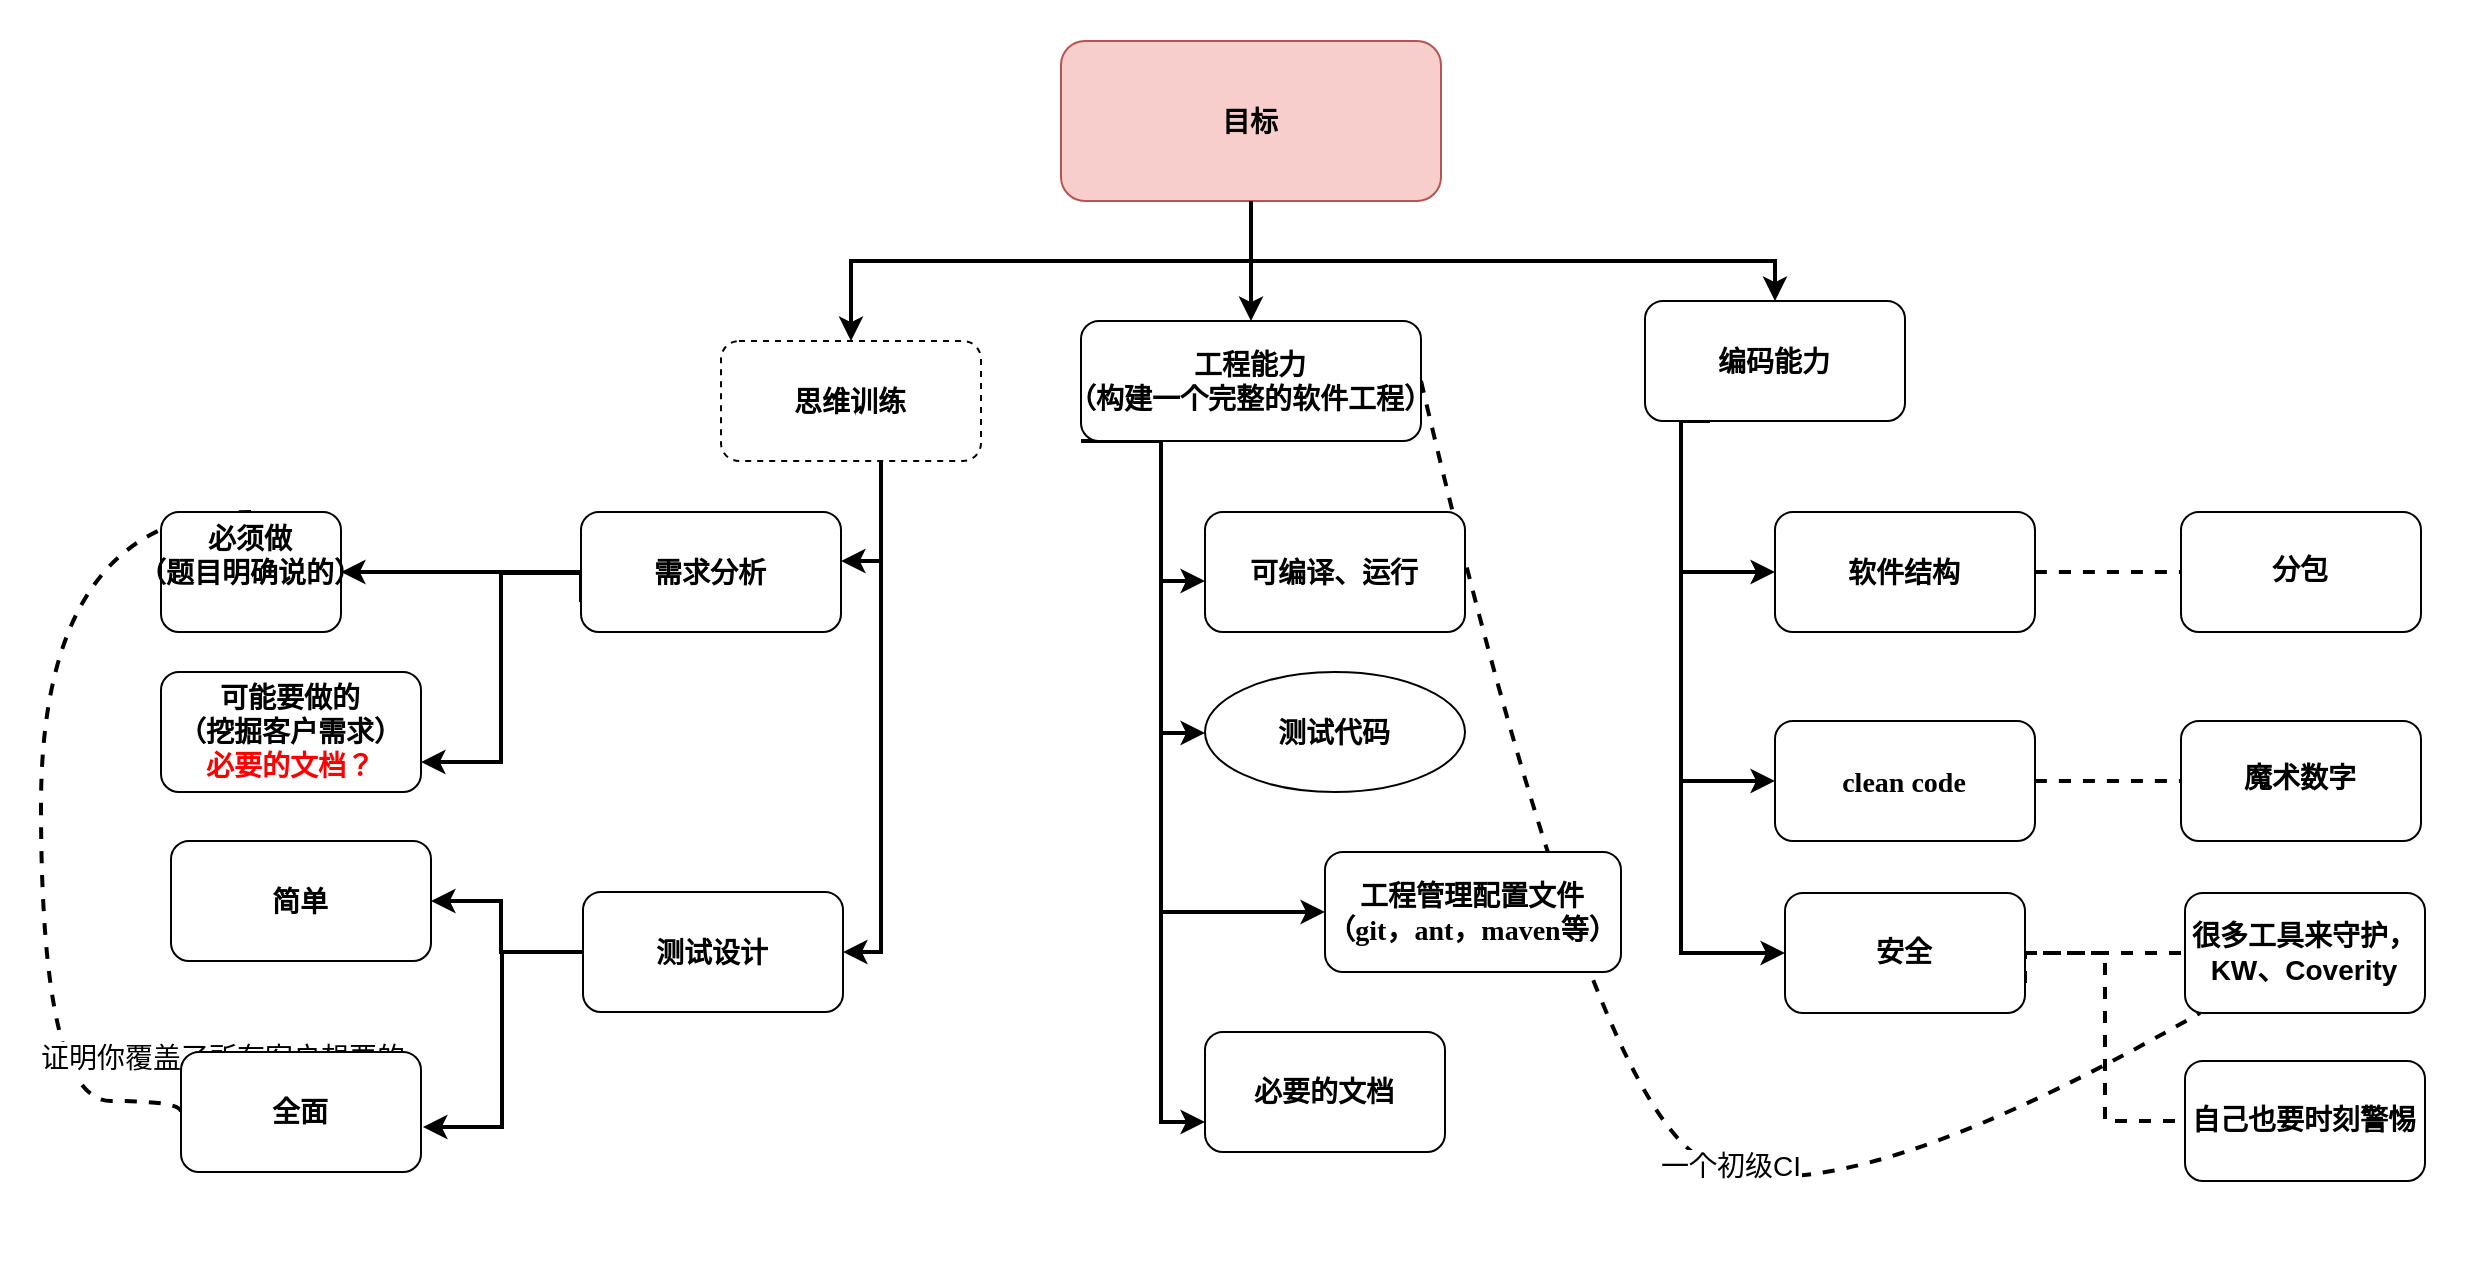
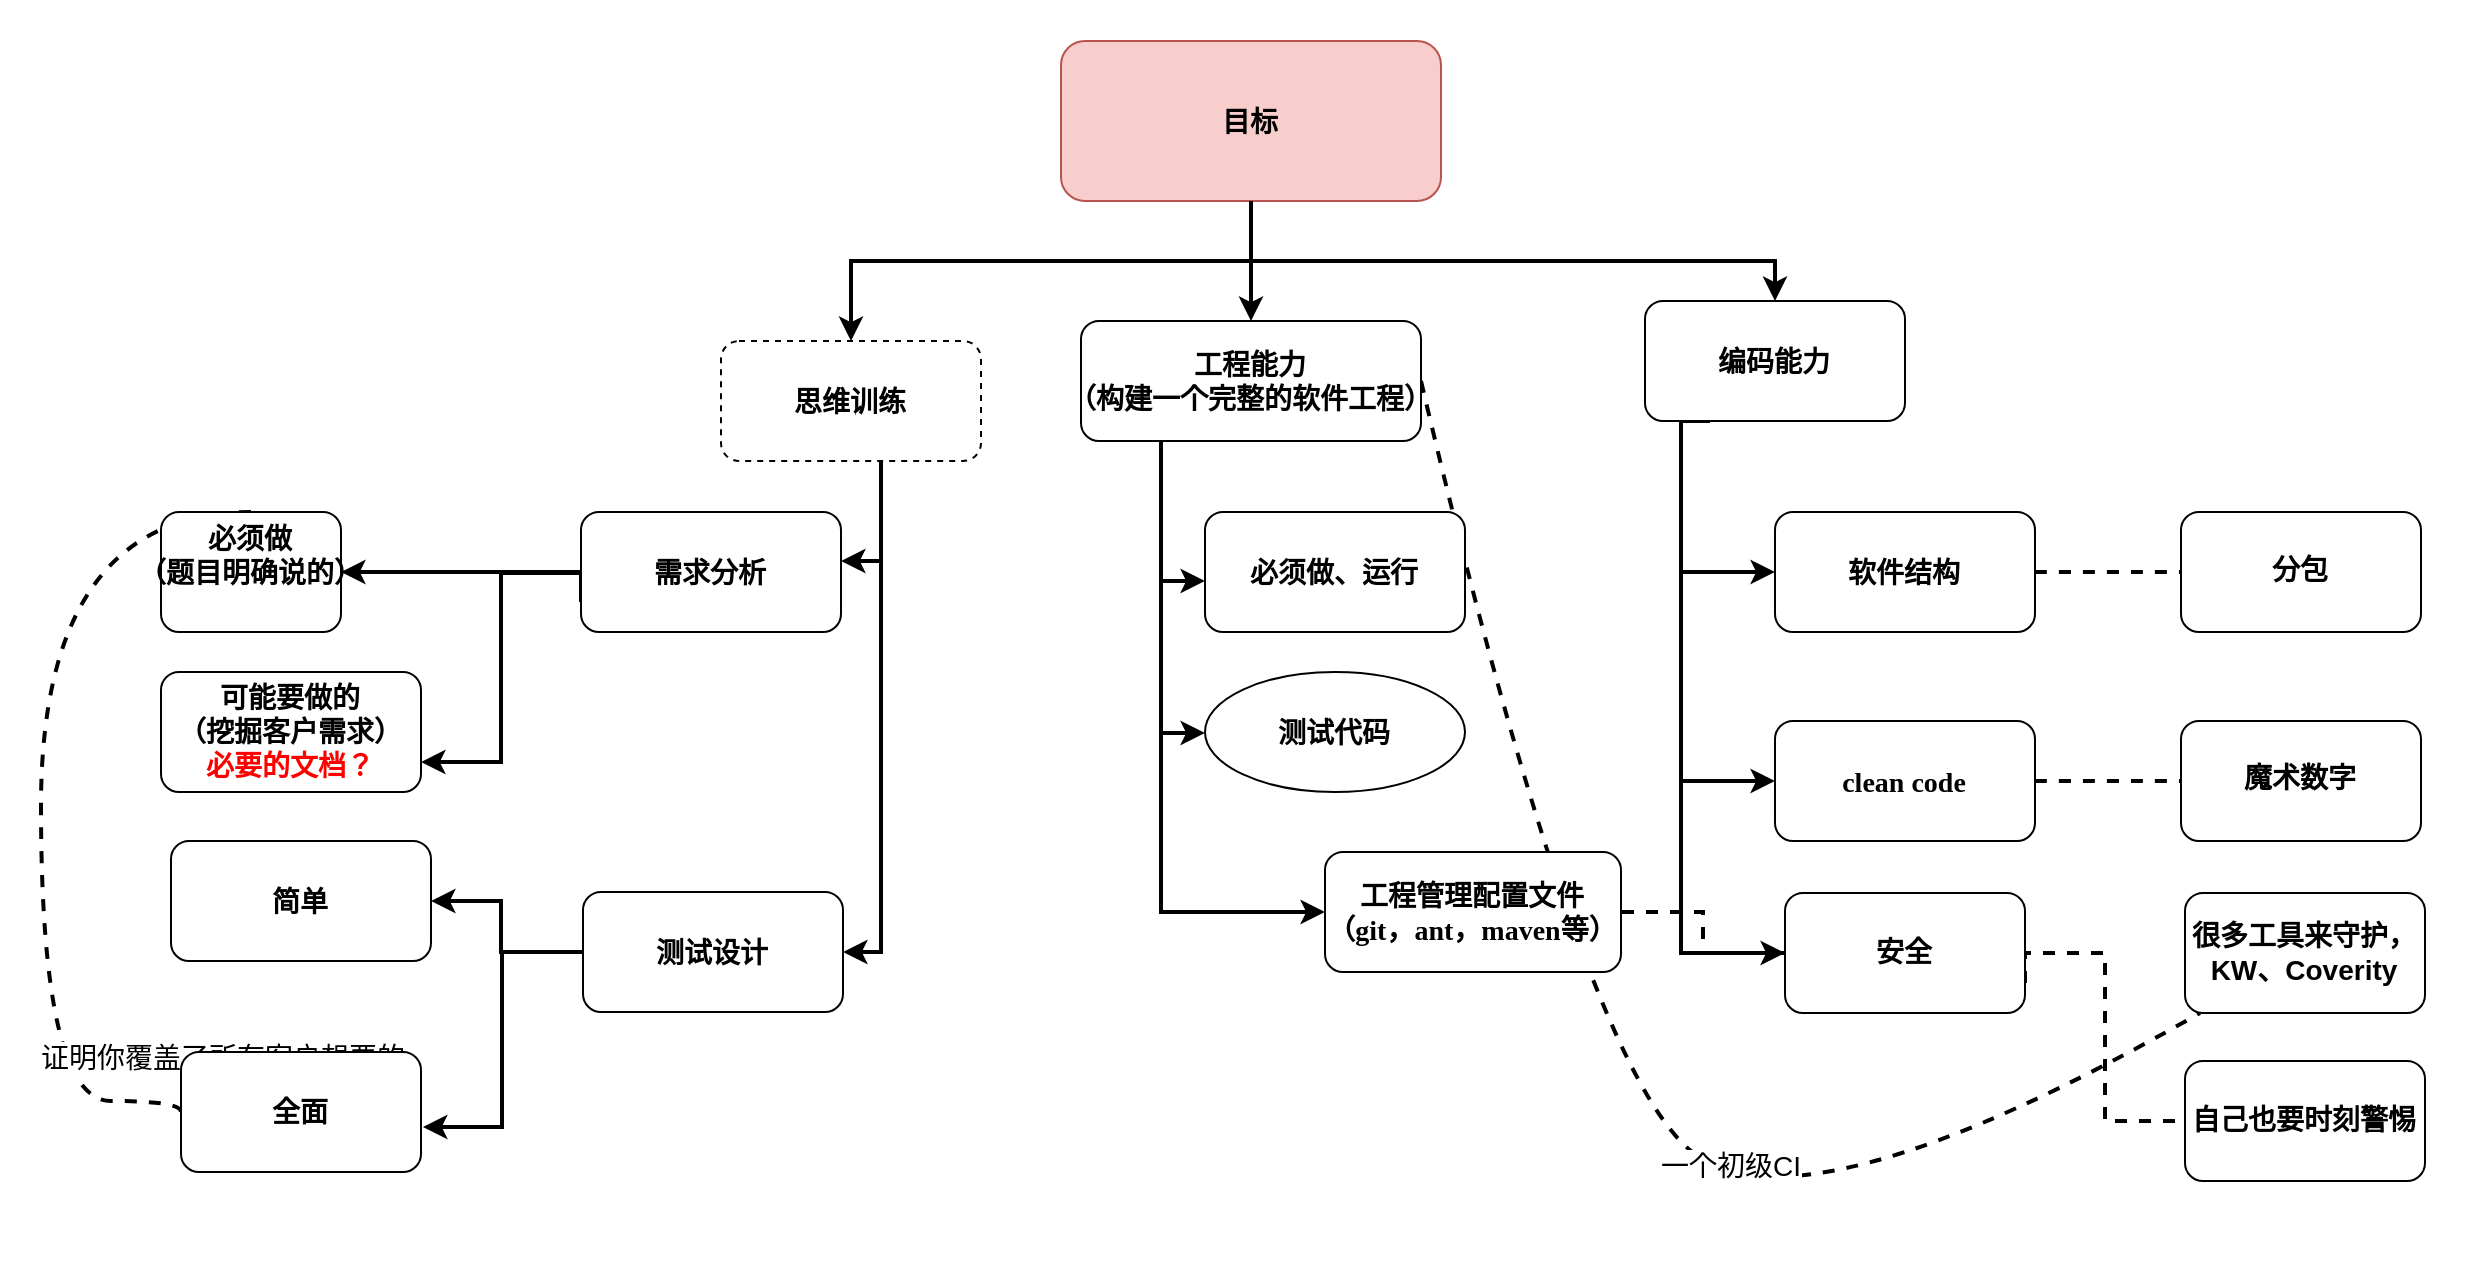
node "可编译、运行": label "可编译、运行" -> "必须做、运行"
edge "安全" -- "很多工具来守护，KW、Coverity": now "安全" -- "工程管理配置文件 （git，ant，maven等）"
edge "工程能力 （构建一个完整的软件工程）" -> "必要的文档": removed
node "必要的文档": removed
